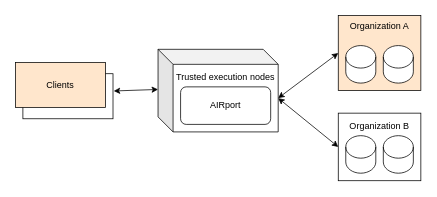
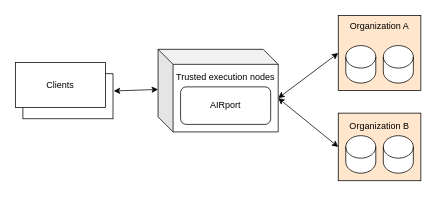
node "Clients": fillcolor #ffe6cc -> #ffffff
node "Organization B": fillcolor #ffffff -> #ffe6cc
